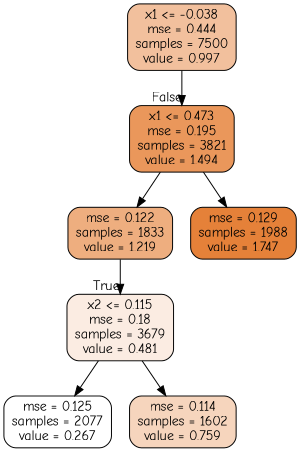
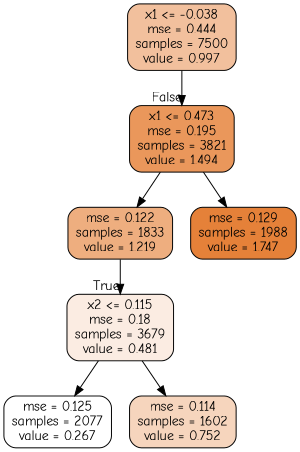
node "mse = 0.114 samples = 1602 value = 0.759": label "mse = 0.114 samples = 1602 value = 0.759" -> "mse = 0.114 samples = 1602 value = 0.752"
